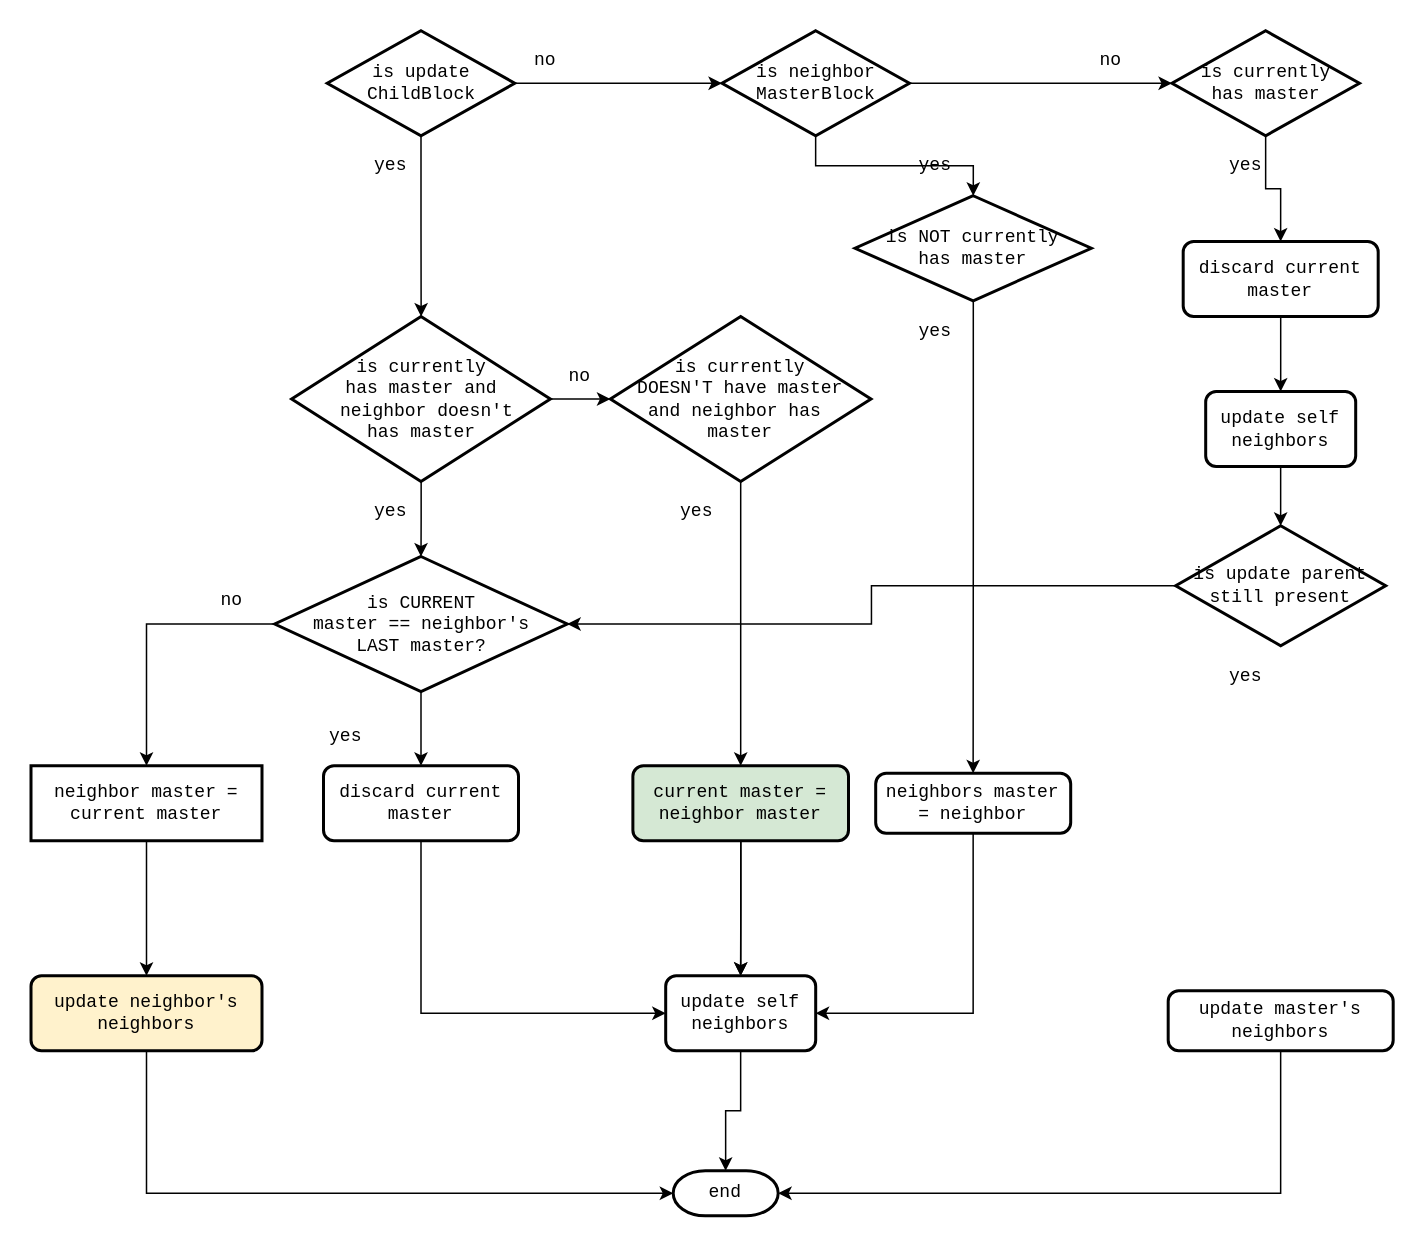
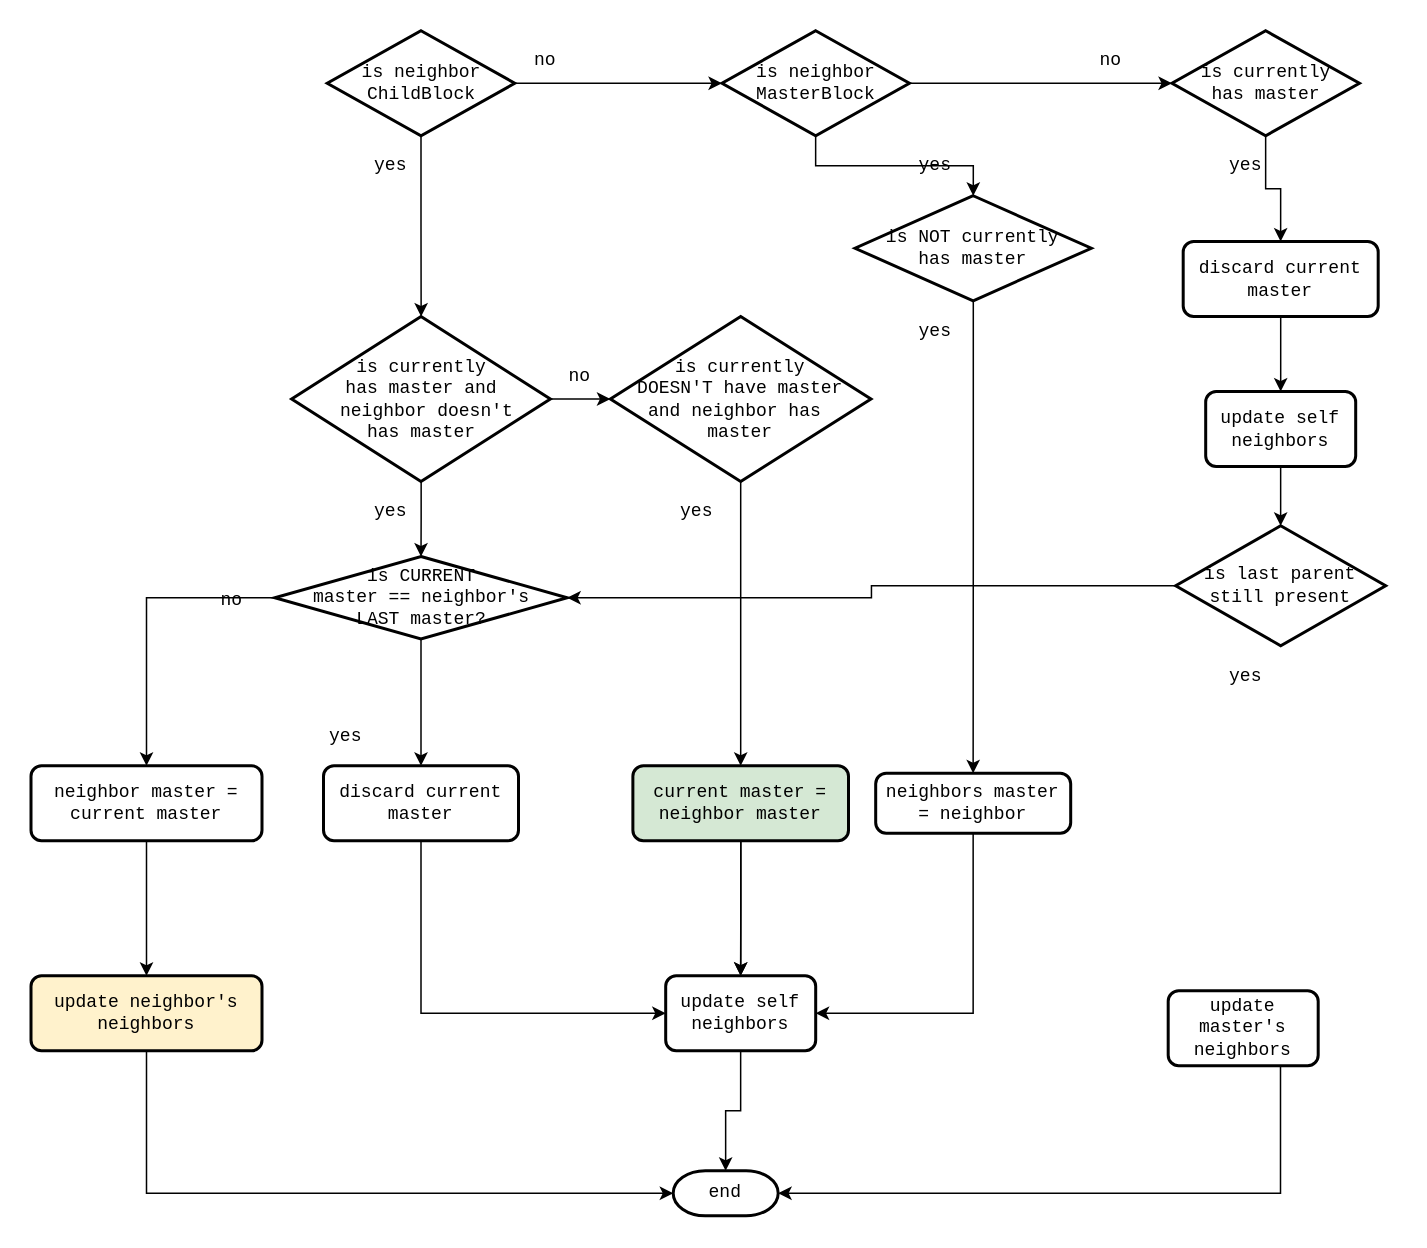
node "is update ChildBlock": label "is update ChildBlock" -> "is neighbor ChildBlock"
node "is update parent still present": label "is update parent still present" -> "is last parent still present"
node "is CURRENT master == neighbor's LAST master?": size 293x135 -> 293x83
node "neighbor master = current master": shape rectangle -> rounded rectangle
node "update master's neighbors": size 225x60 -> 150x75
